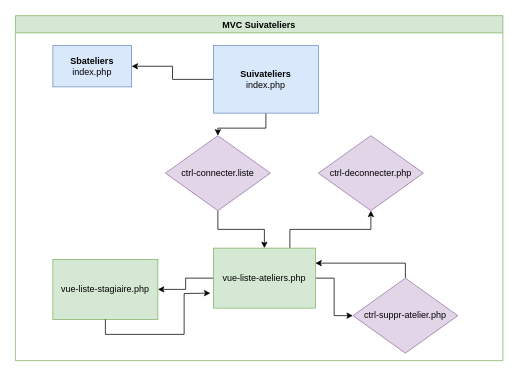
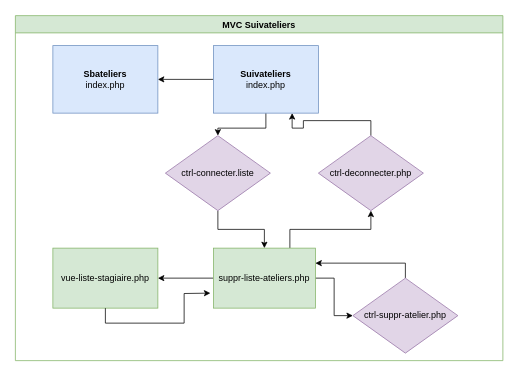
node "Sbateliers index.php": size 79x41 -> 105x68
edge "ctrl-deconnecter.php" -> "Suivateliers index.php": added
node "vue-liste-ateliers.php": label "vue-liste-ateliers.php" -> "suppr-liste-ateliers.php"
node "vue-liste-stagiaire.php": moved (105, 289) -> (105, 278)
